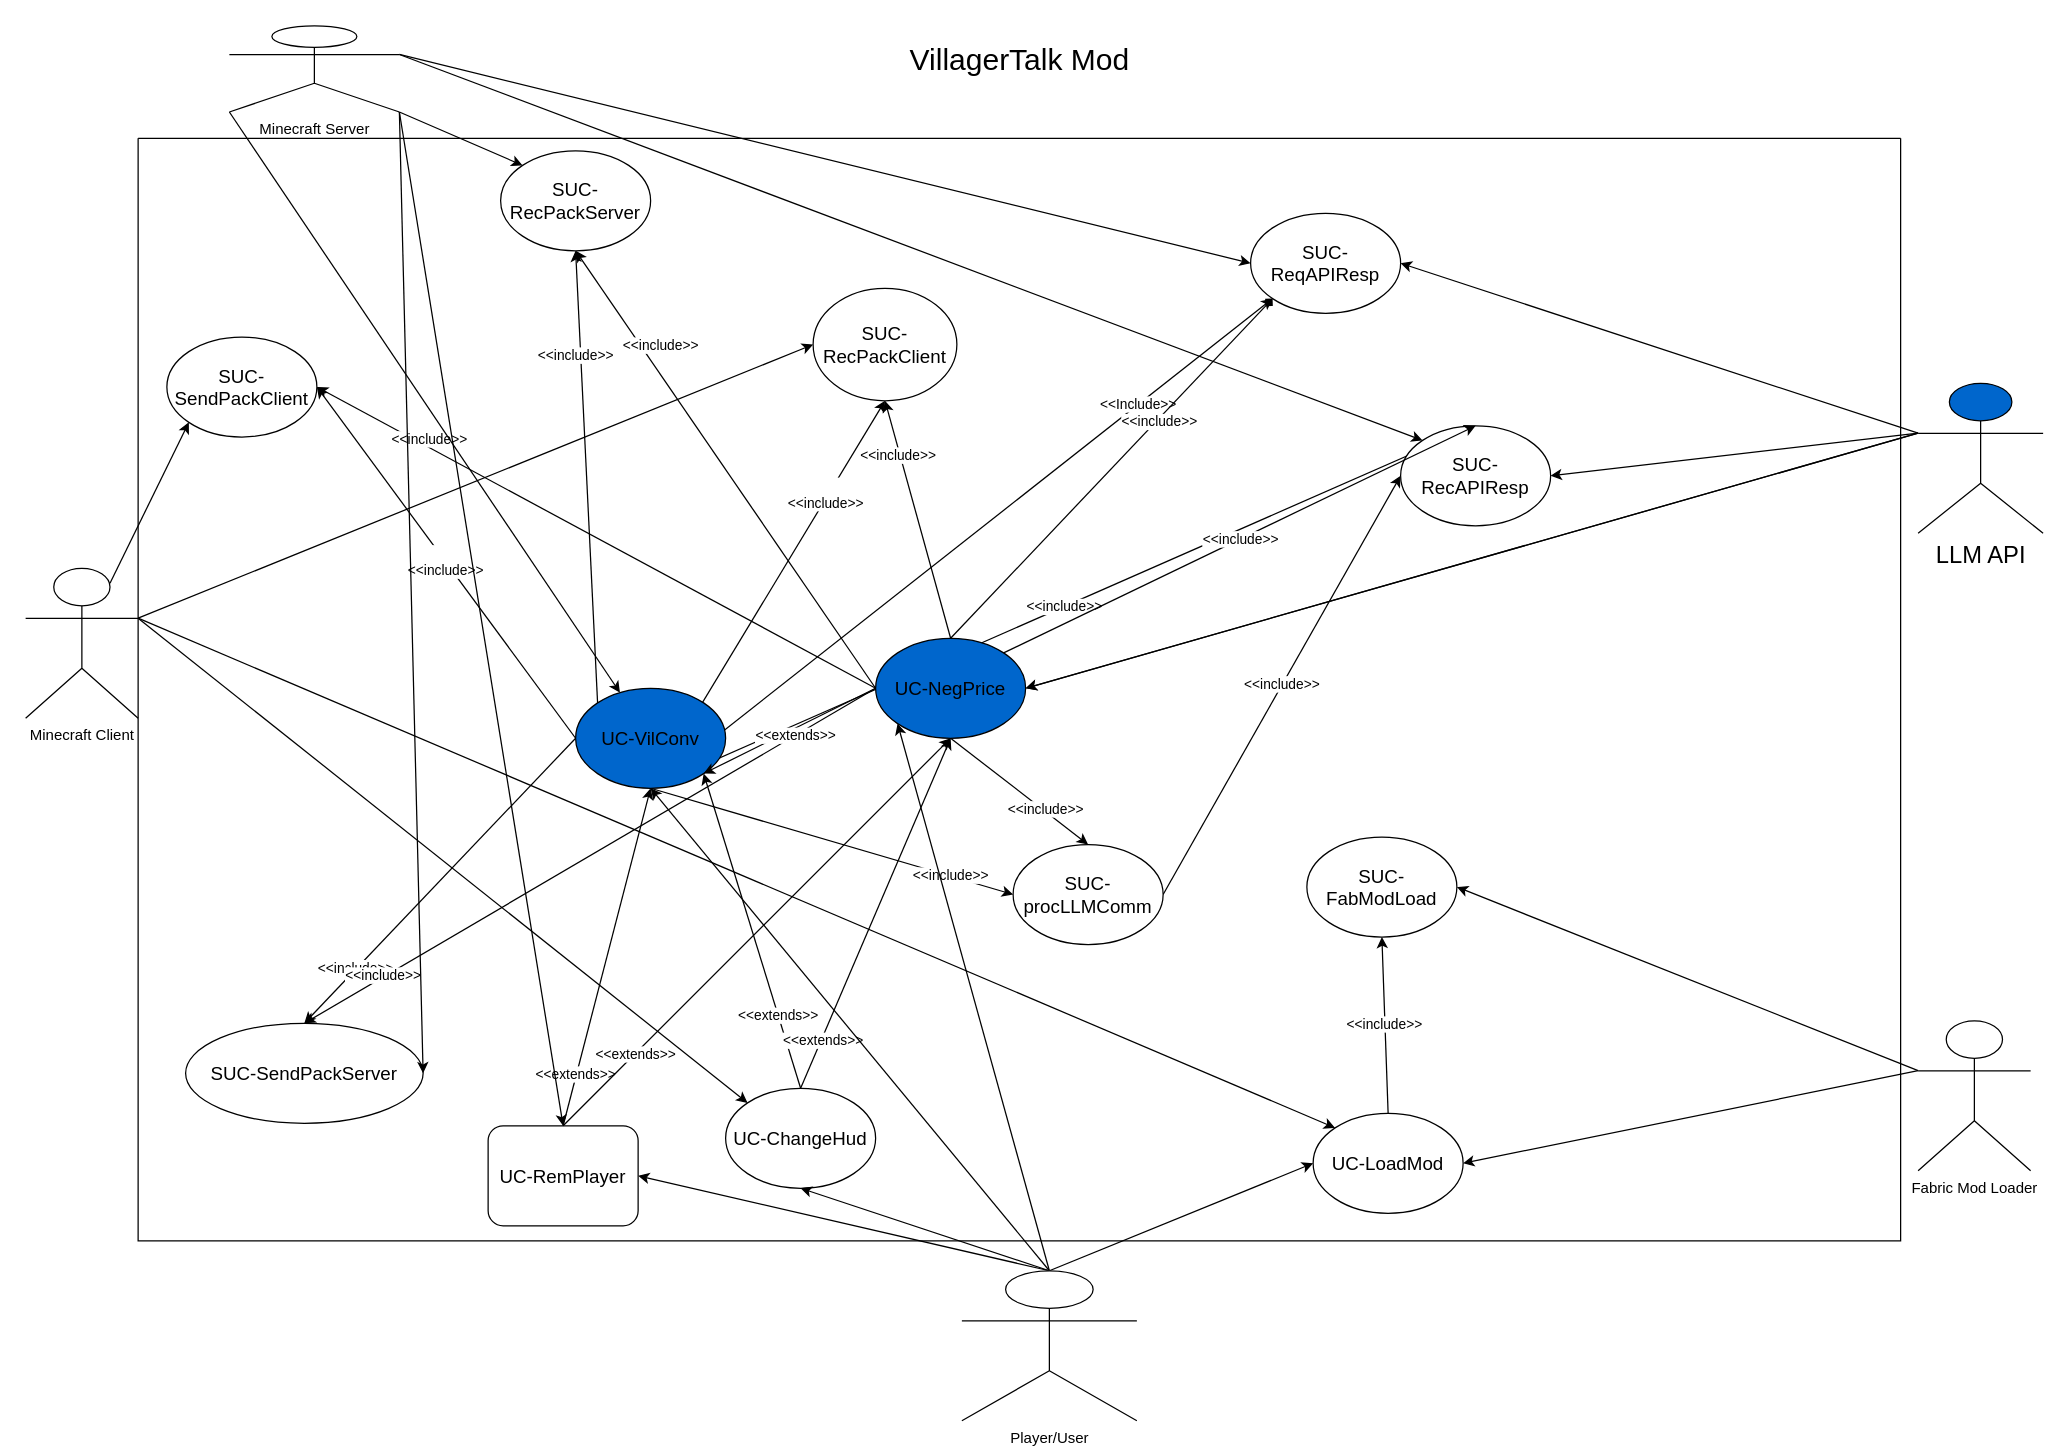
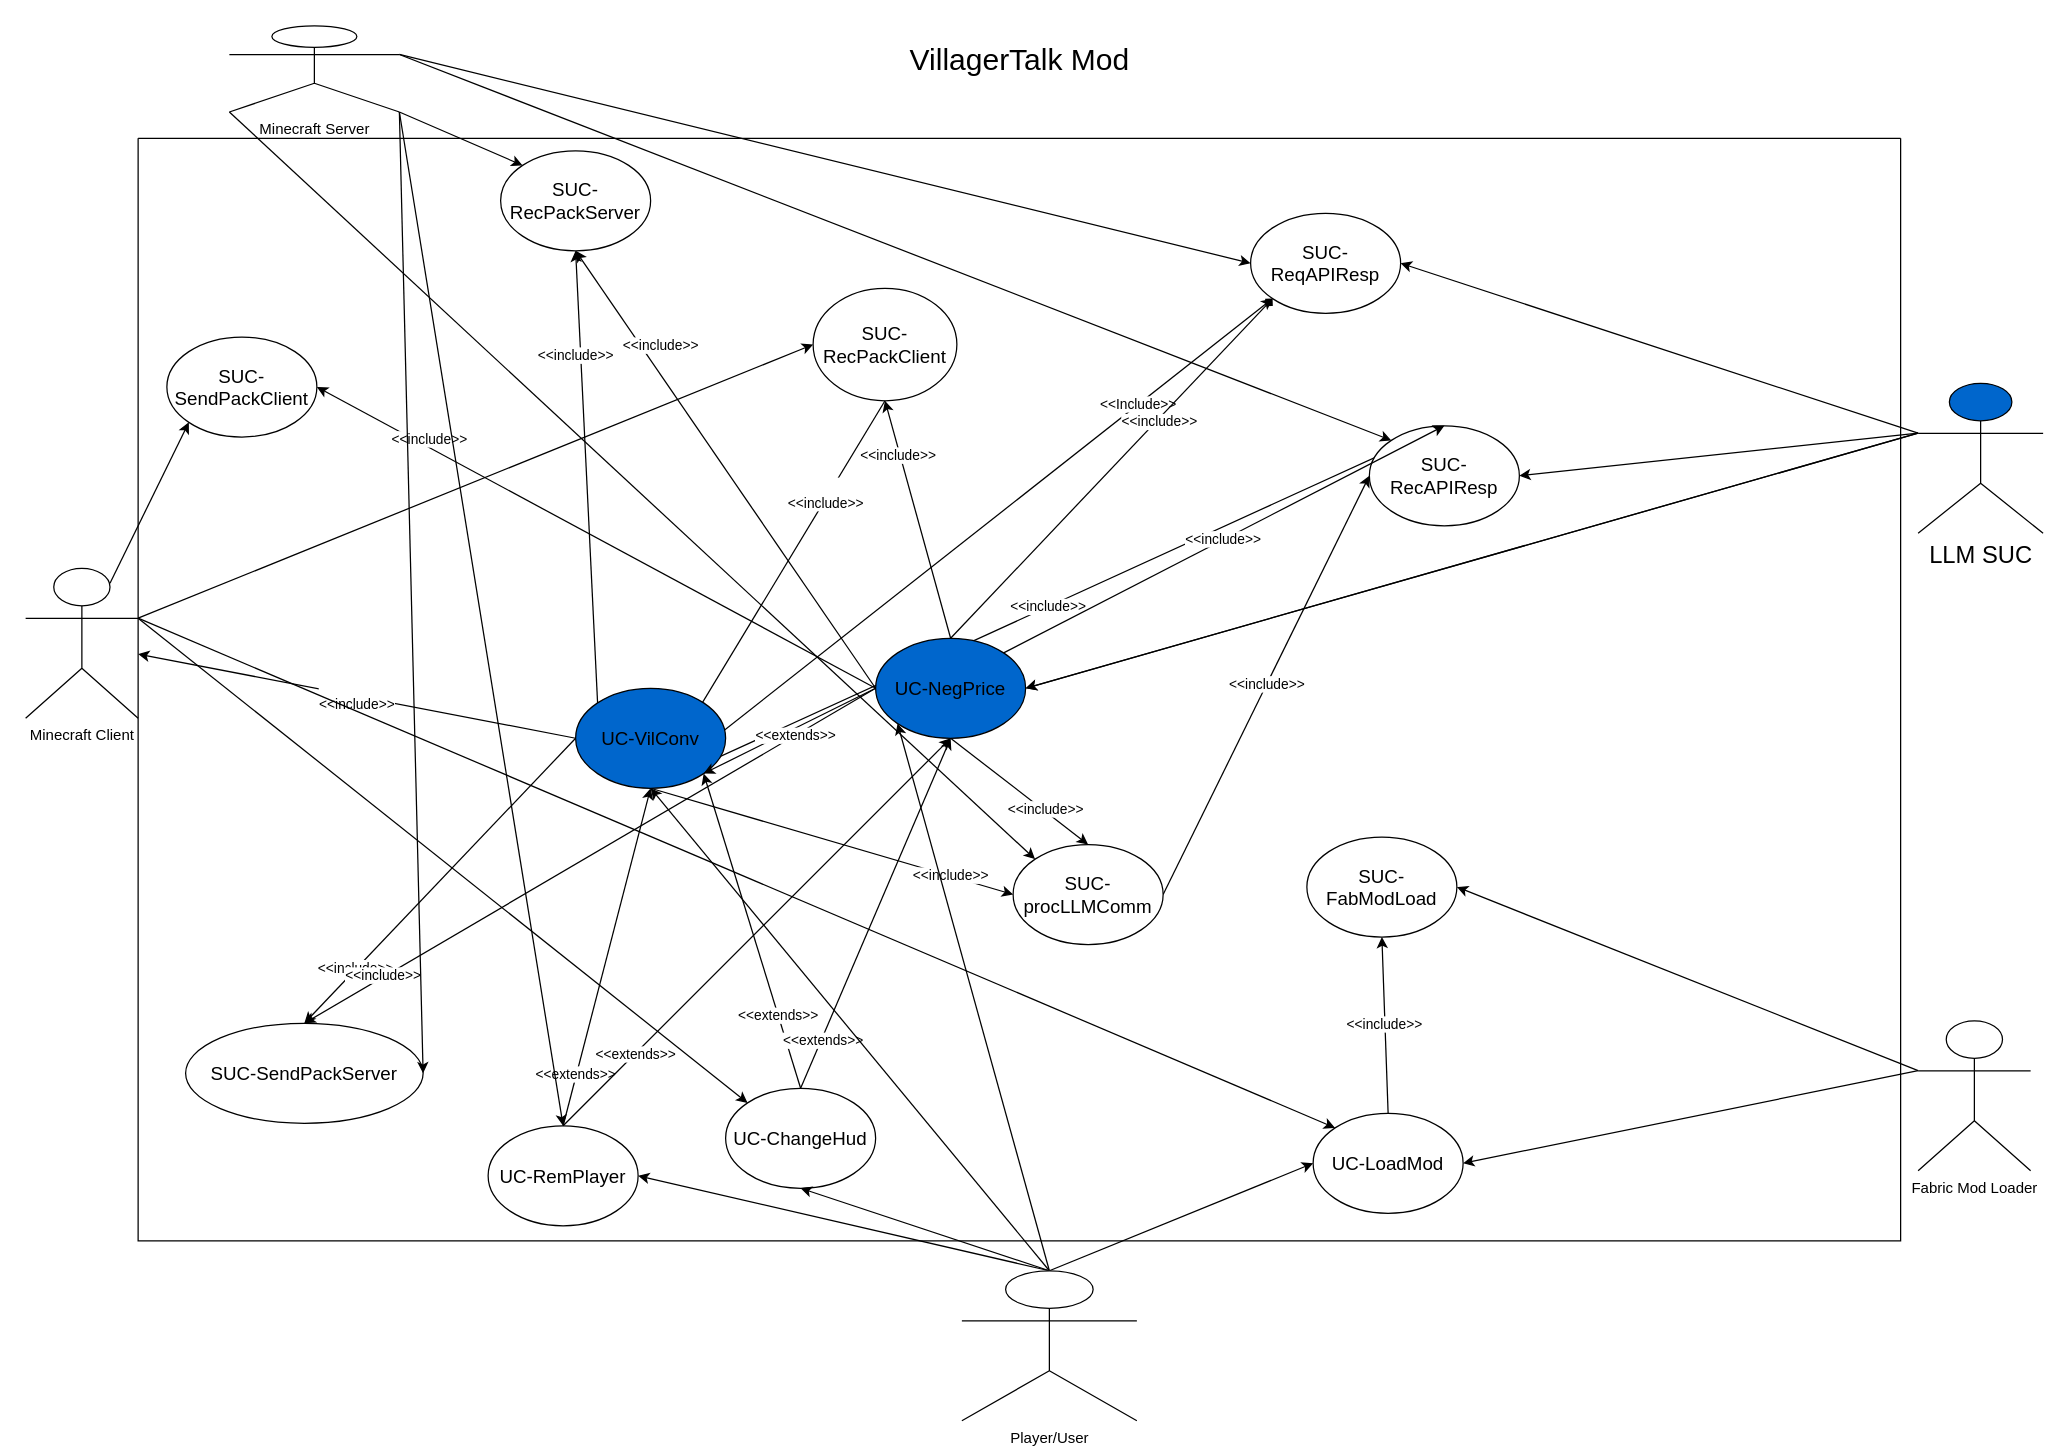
edge "Minecraft Server" -> "UC-VilConv": now "Minecraft Server" -> "SUC-procLLMComm"
edge "UC-VilConv" -> "SUC-RecPackClient": arrowhead classic -> none
node "SUC-RecAPIResp": moved (1476, 476) -> (1444, 476)
node "LLM API": label "LLM API" -> "LLM SUC"
edge "UC-VilConv" -> "SUC-SendPackClient": now "UC-VilConv" -> "Minecraft Client"
node "UC-RemPlayer": shape rounded rectangle -> ellipse
